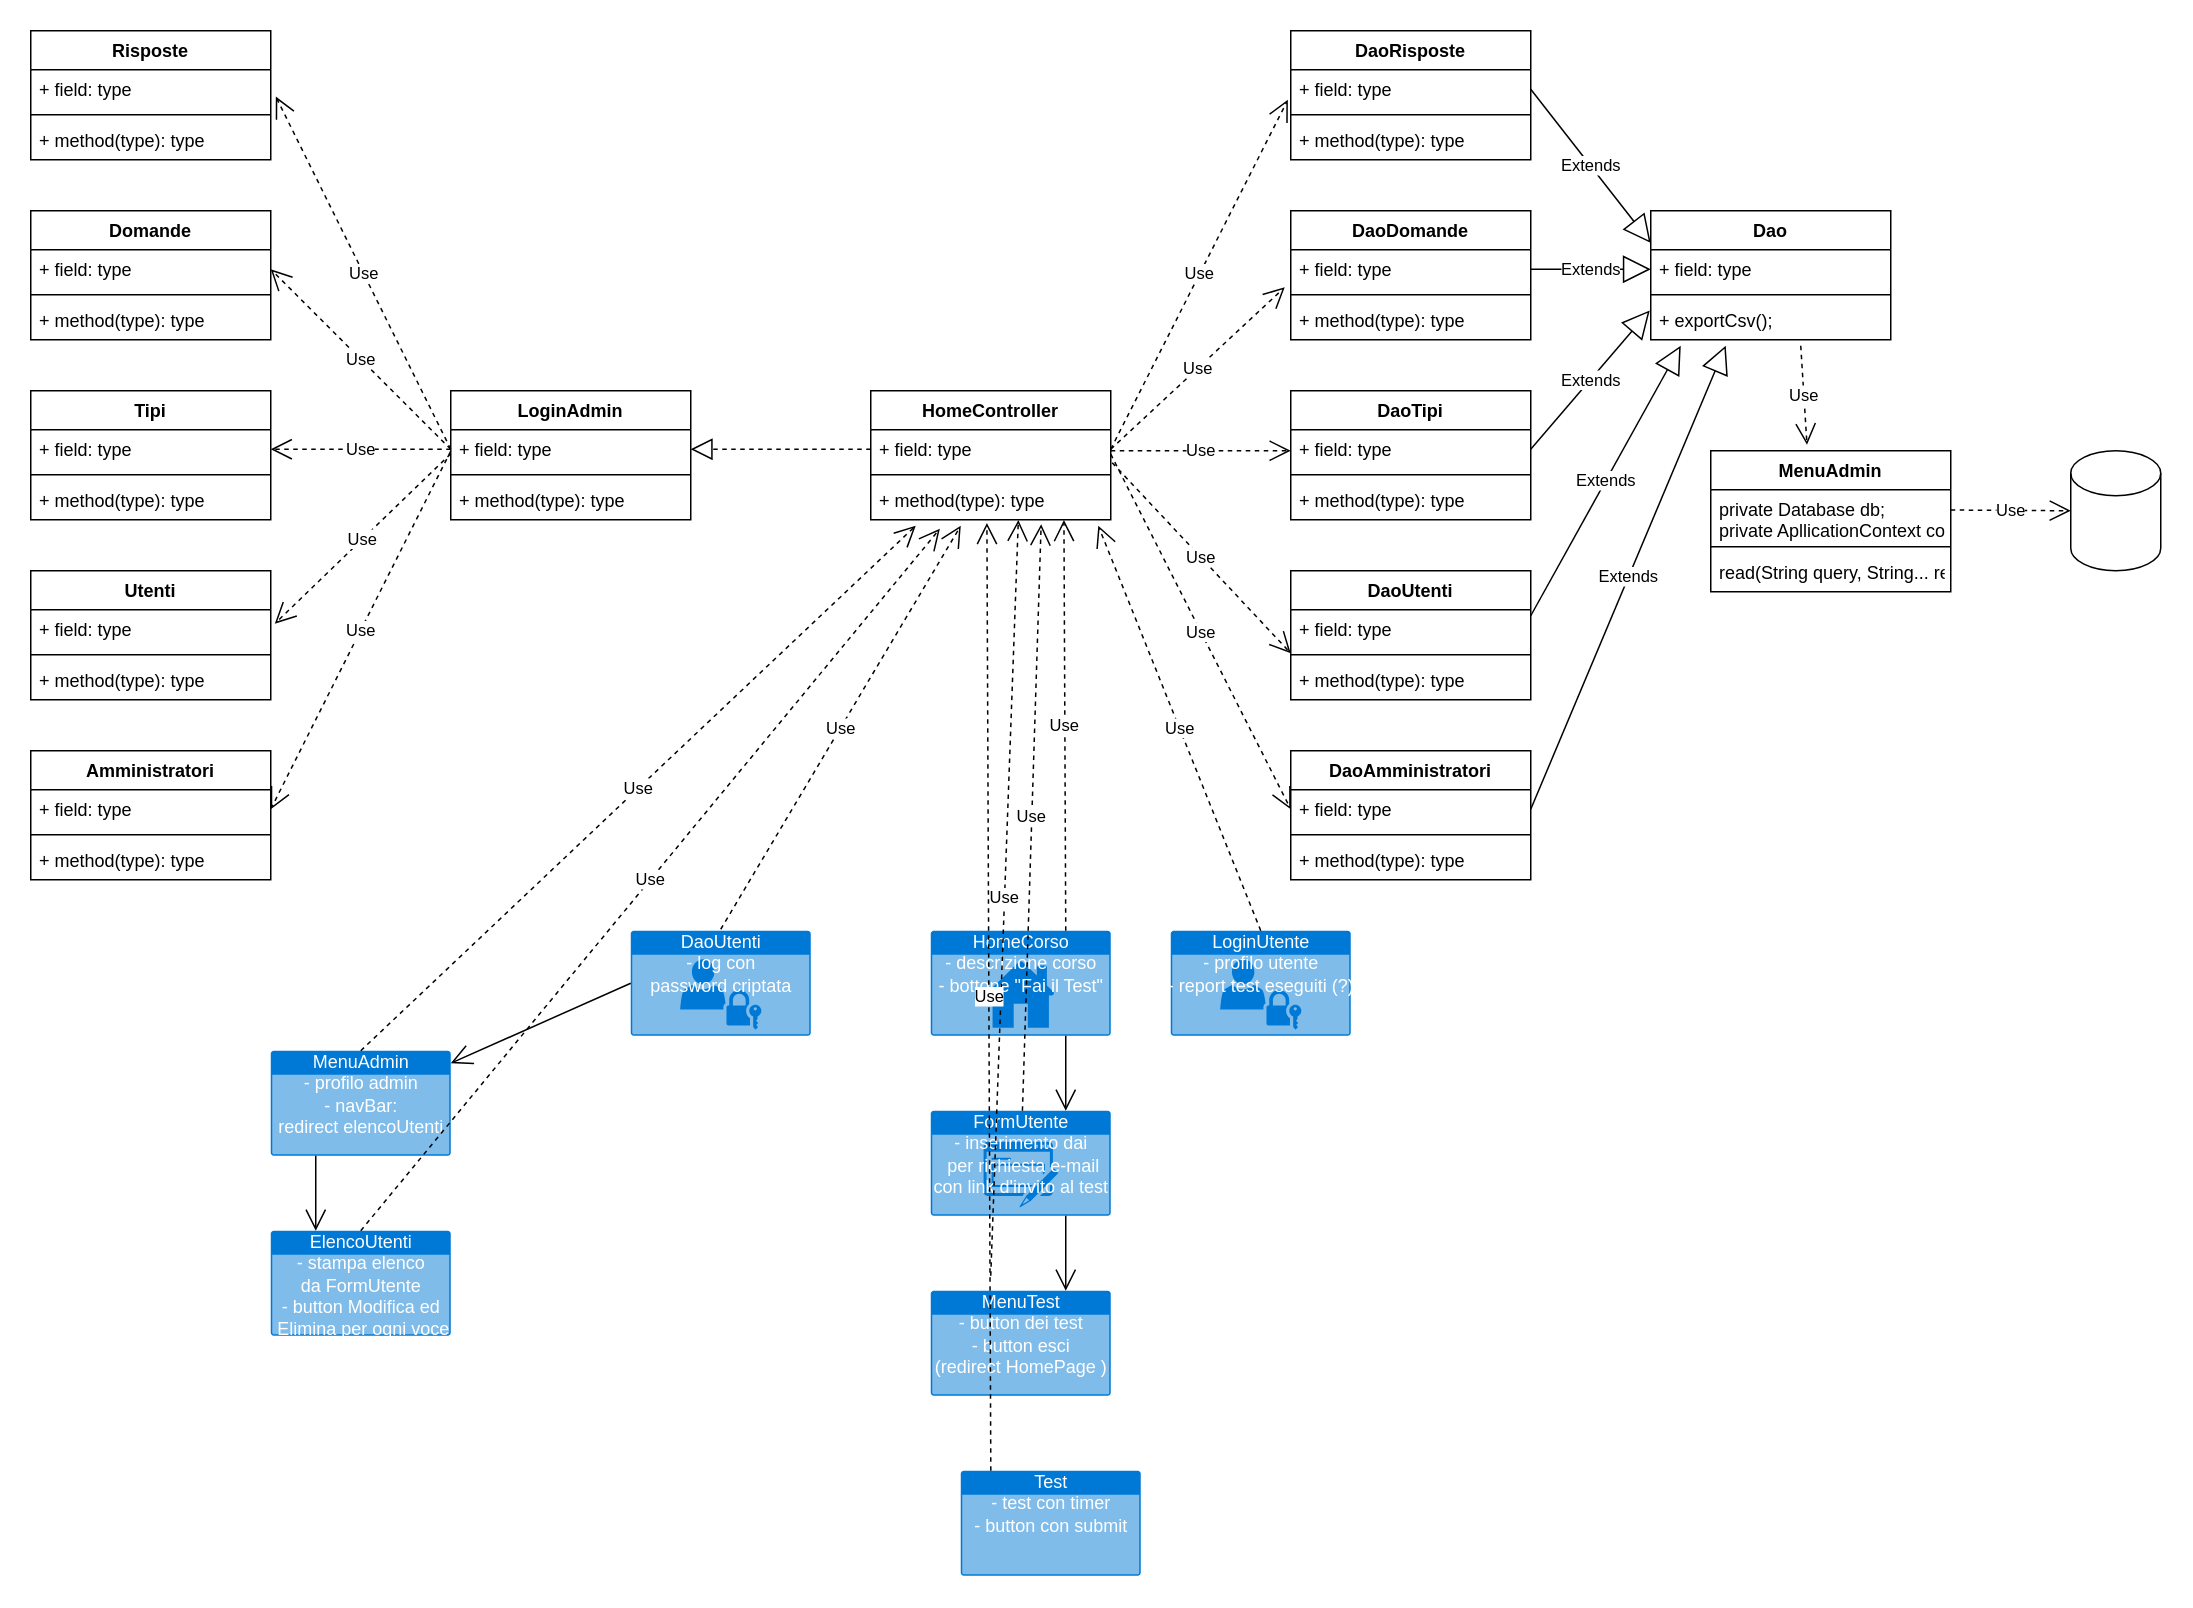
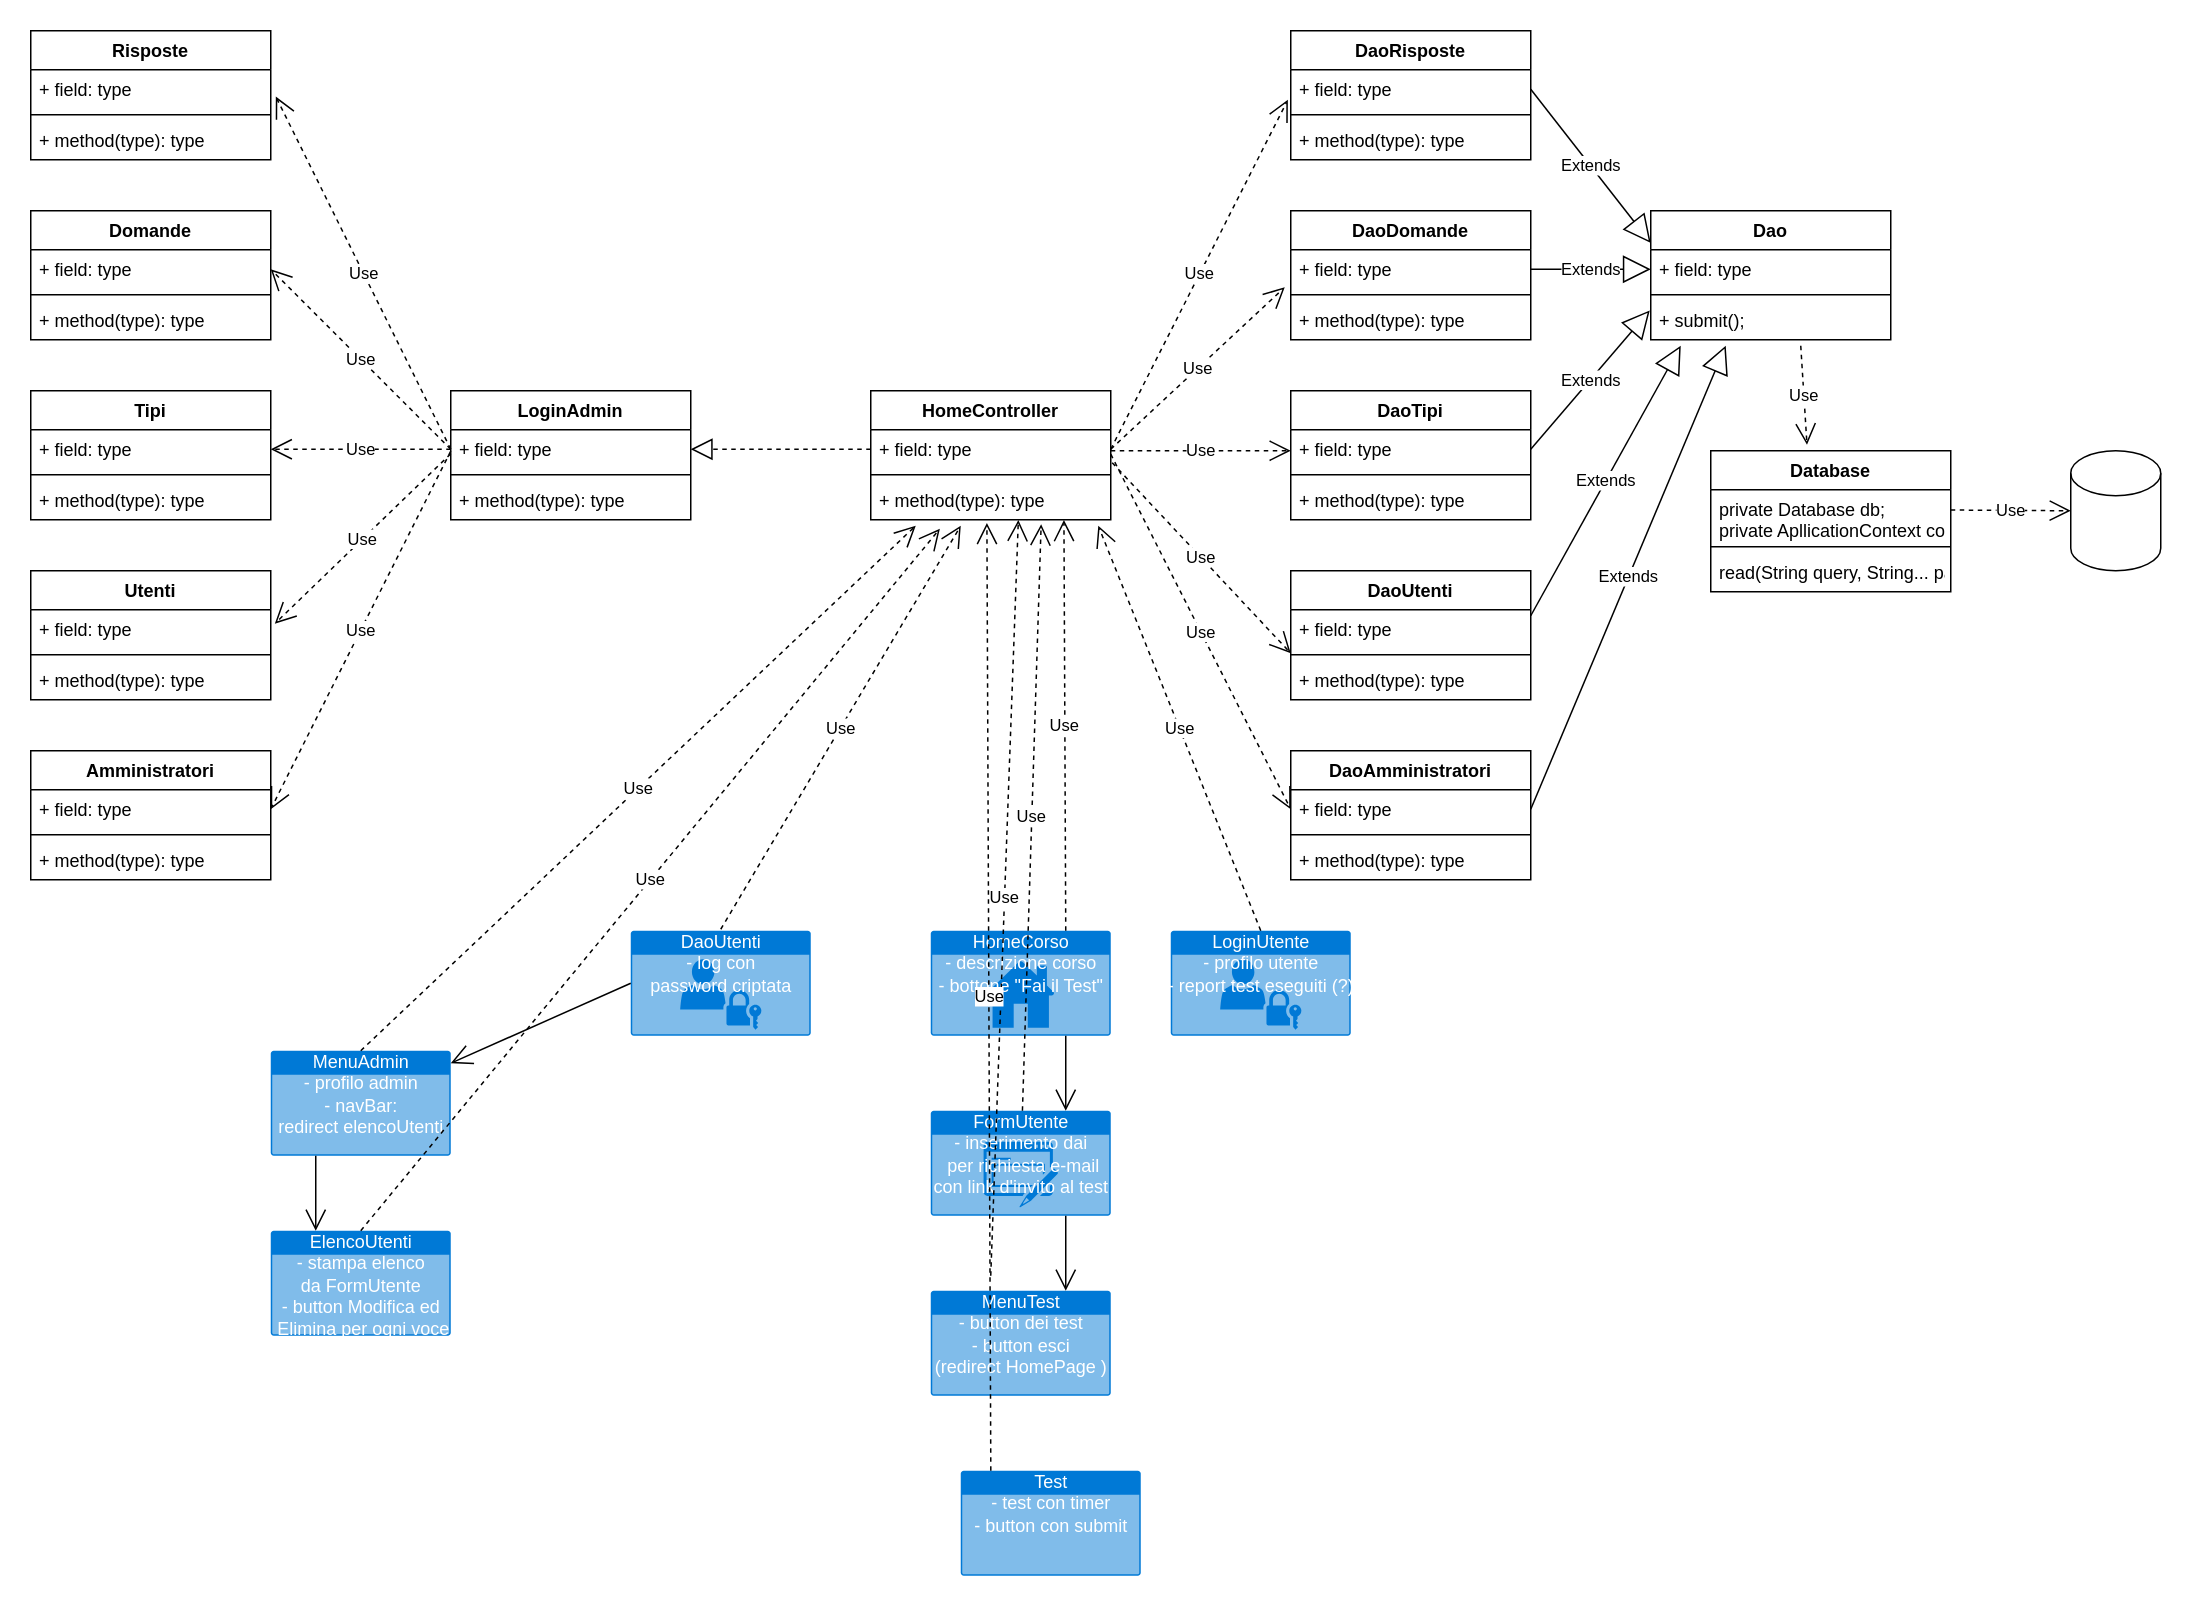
node "+ exportCsv();": label "+ exportCsv();" -> "+ submit();"
node "MenuAdmin": label "MenuAdmin" -> "Database"
node "read(String query, String... redirect)": label "read(String query, String... redirect)" -> "read(String query, String... parametri)"
